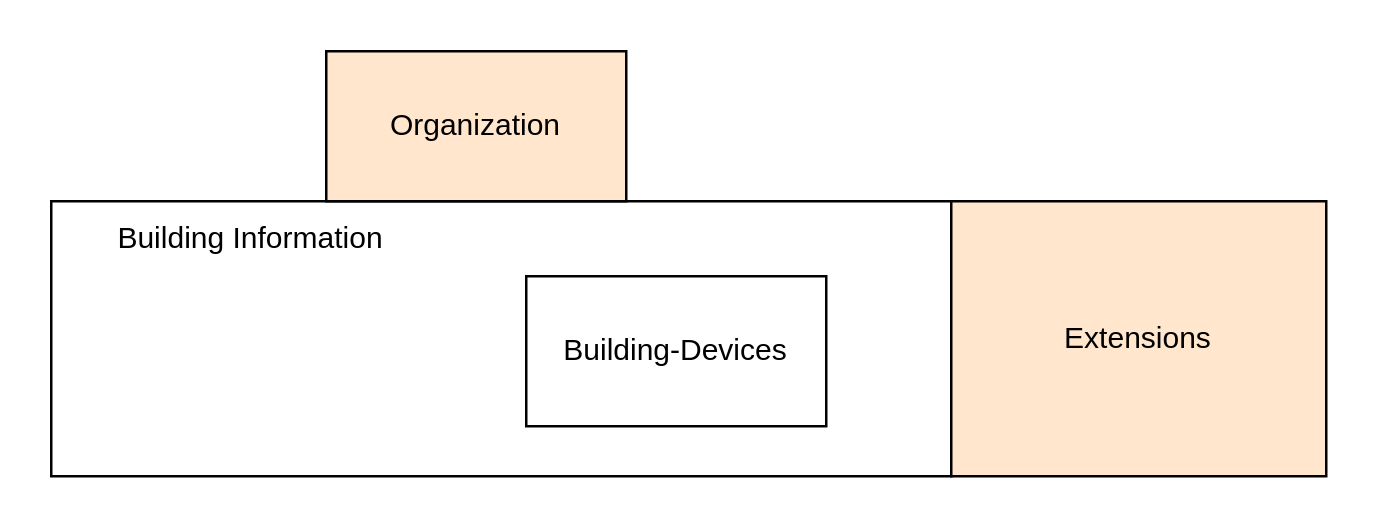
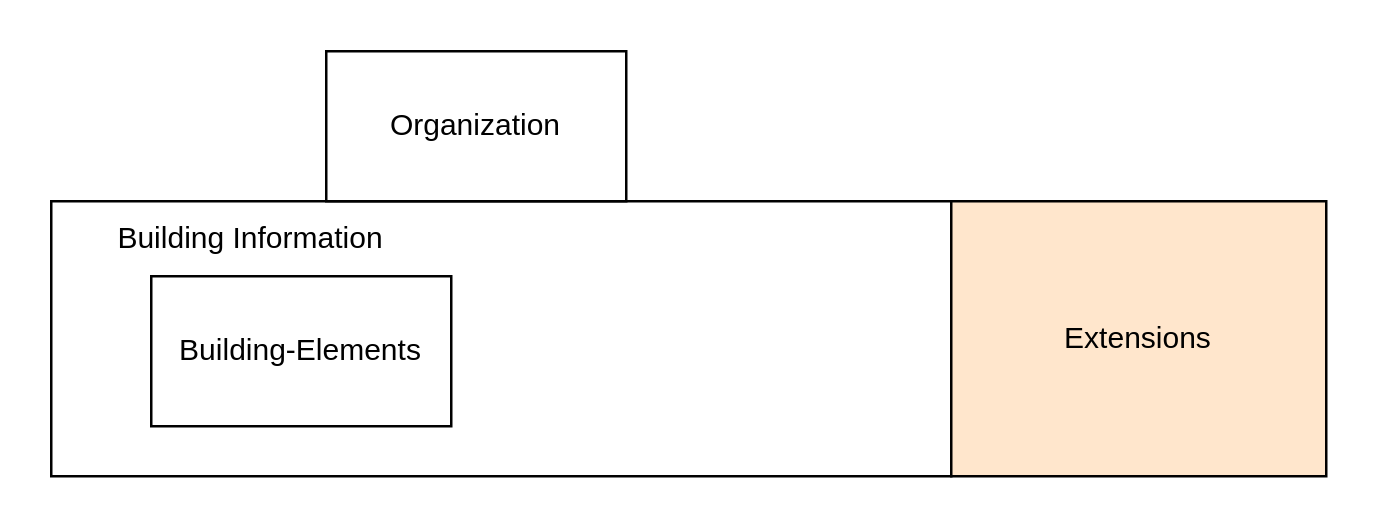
node "Organization": fillcolor #ffe6cc -> #ffffff
node "Building-Elements": added
node "Building-Devices": removed
